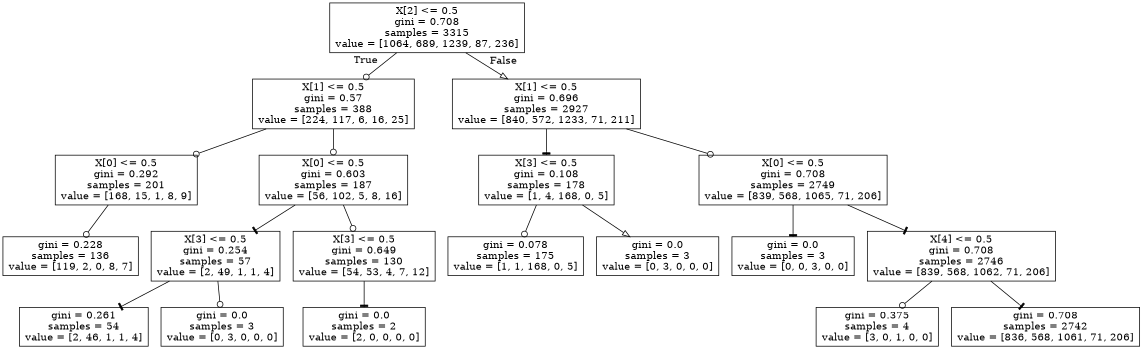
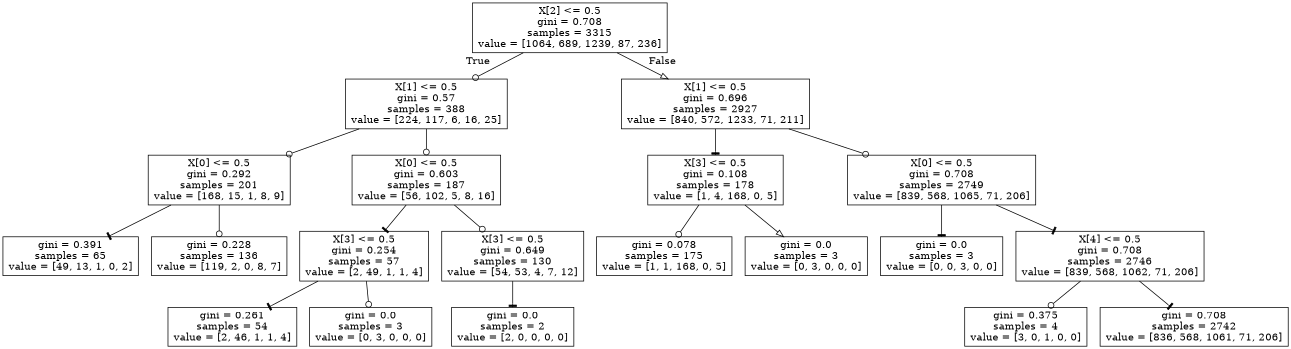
node "gini = 0.391 samples = 65 value = [49, 13, 1, 0, 2]": added
